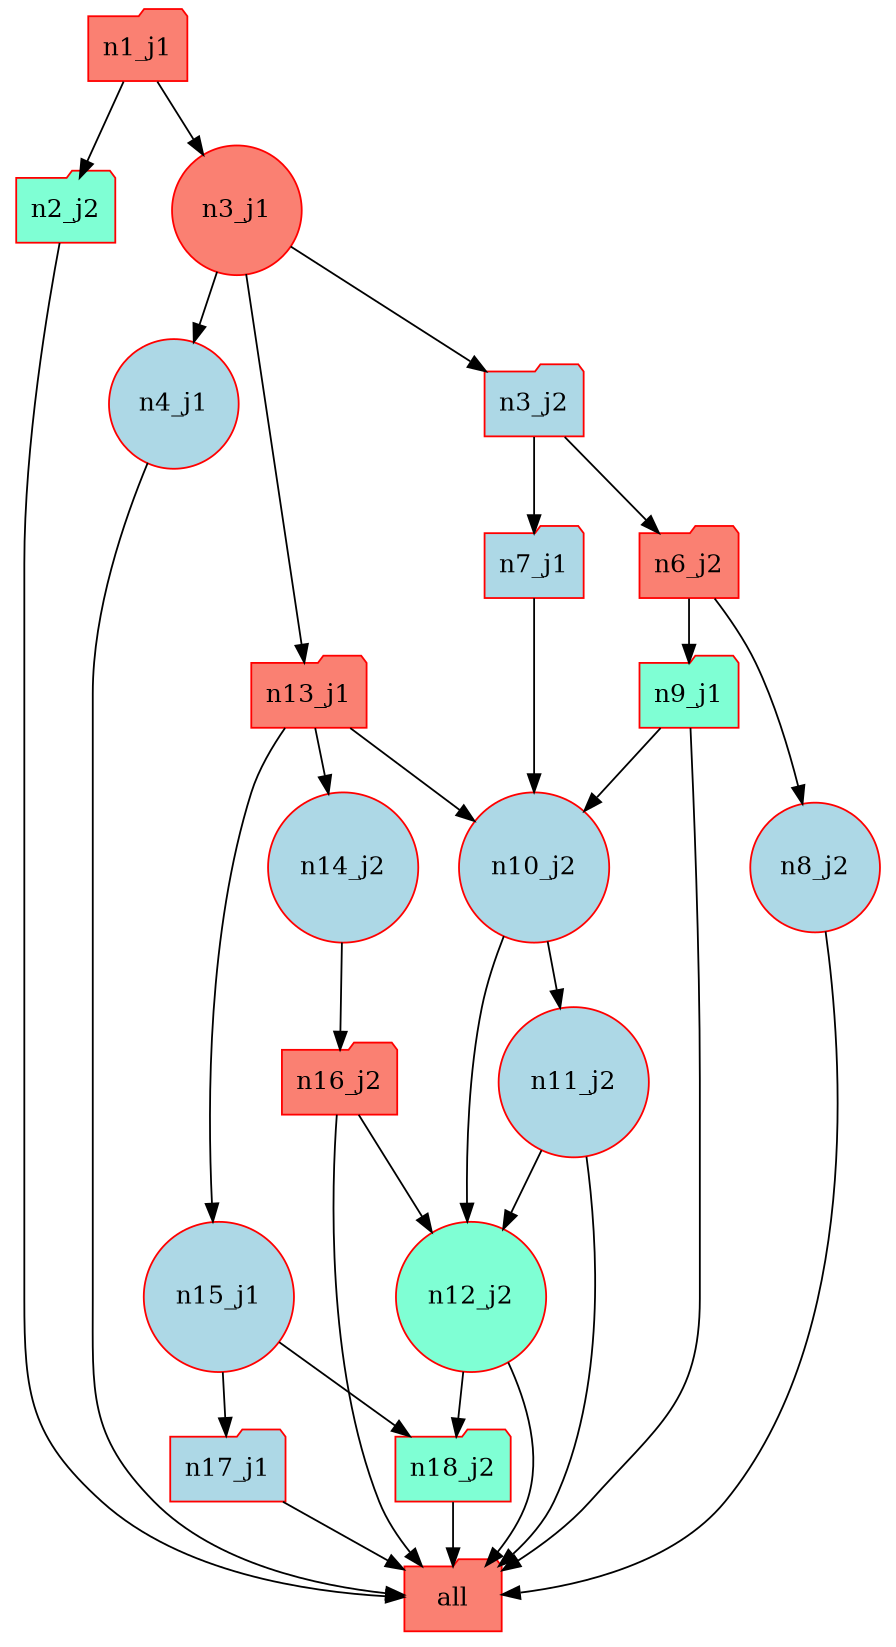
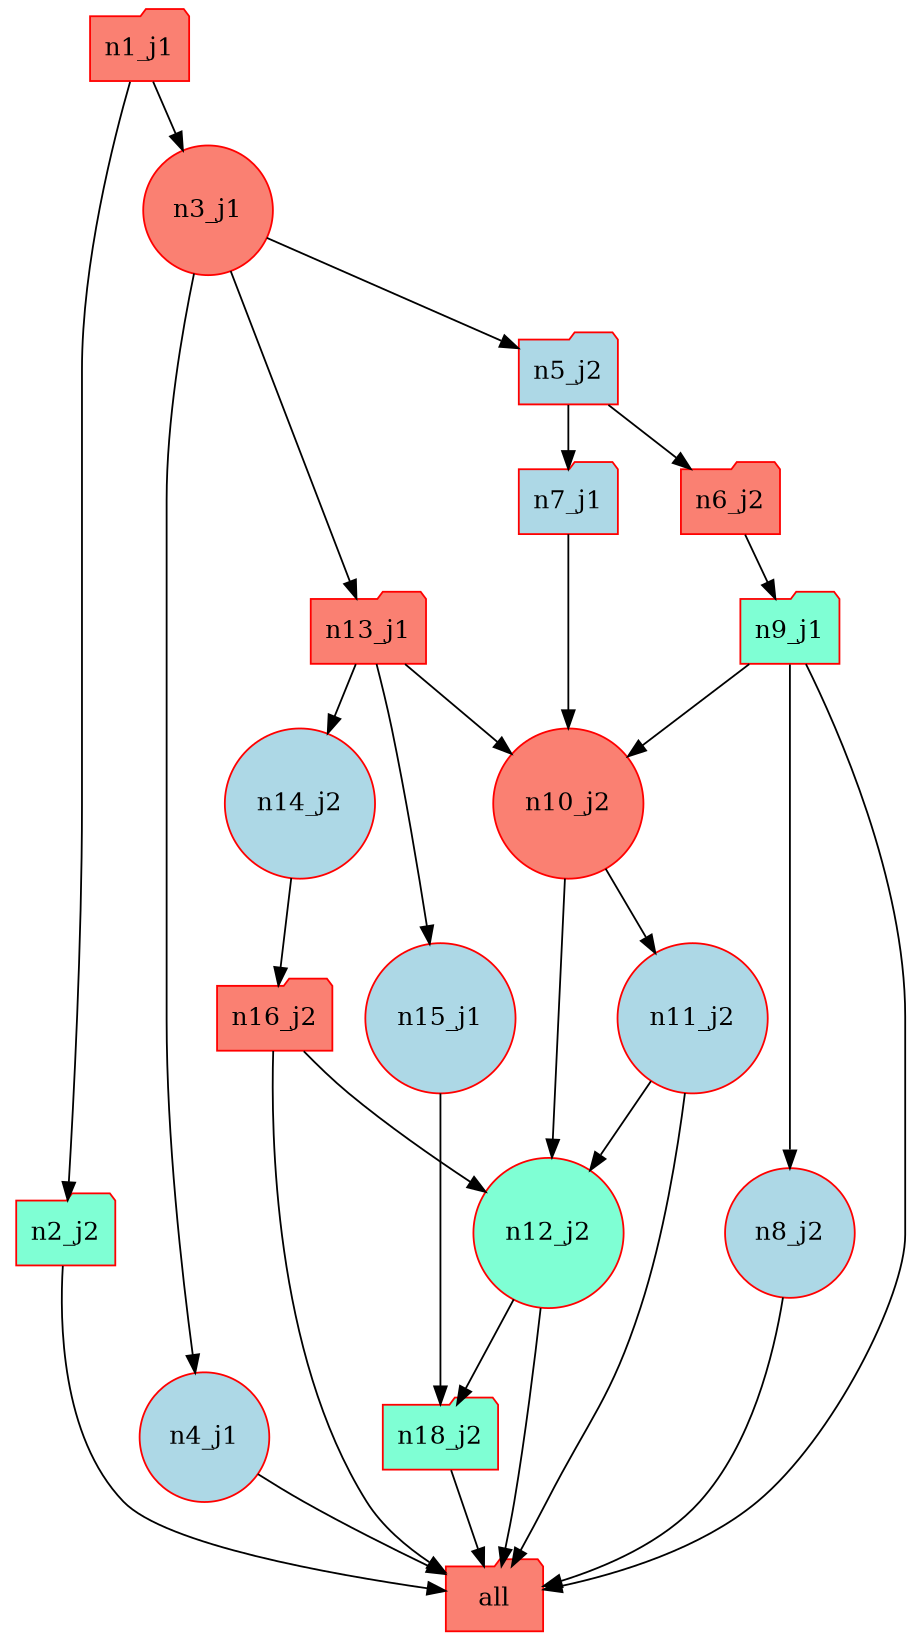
node "n3_j2": label "n3_j2" -> "n5_j2"
edge "n6_j2" -> "n8_j2": now "n9_j1" -> "n8_j2"
node "n10_j2": fillcolor lightblue -> salmon
node "n17_j1": removed
